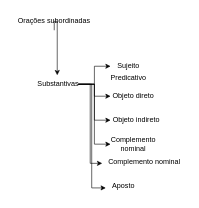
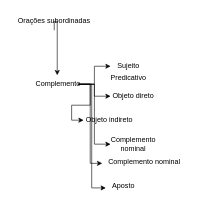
node "Substantivas": label "Substantivas" -> "Complemento"
node "Objeto indireto": moved (137, 120) -> (110, 120)
